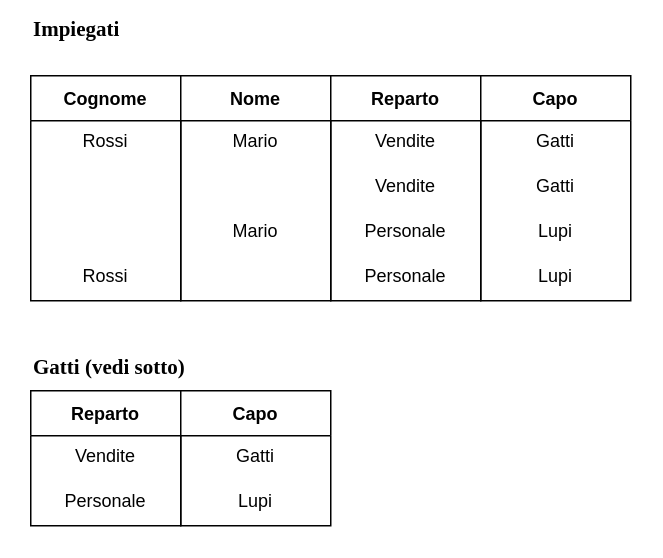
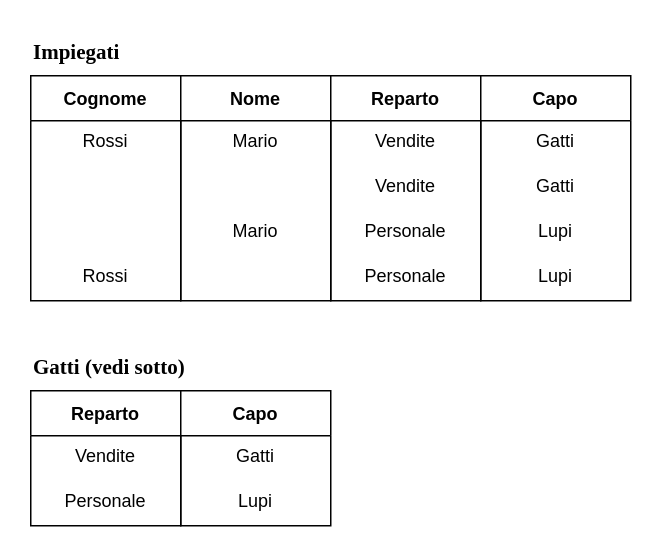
node "Impiegati": moved (91, 31) -> (91, 53)
